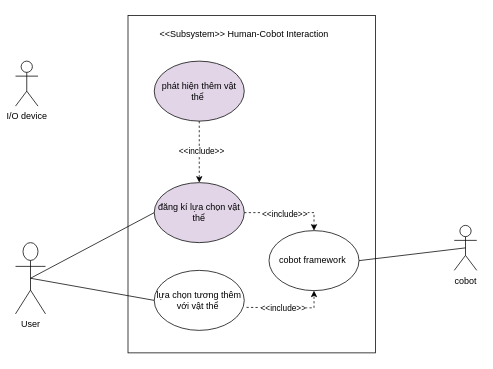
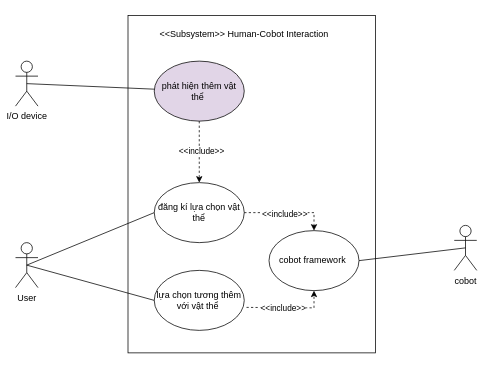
edge "I/O device" -- "phát hiện thêm vật thể": added
node "đăng kí lựa chọn vật thể": fillcolor #e1d5e7 -> #ffffff
node "User": size 30x71 -> 23x45
